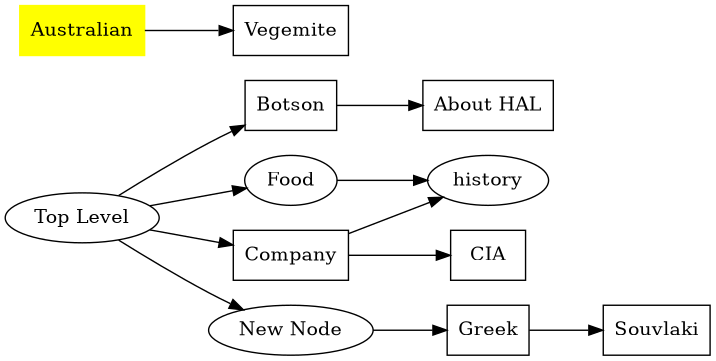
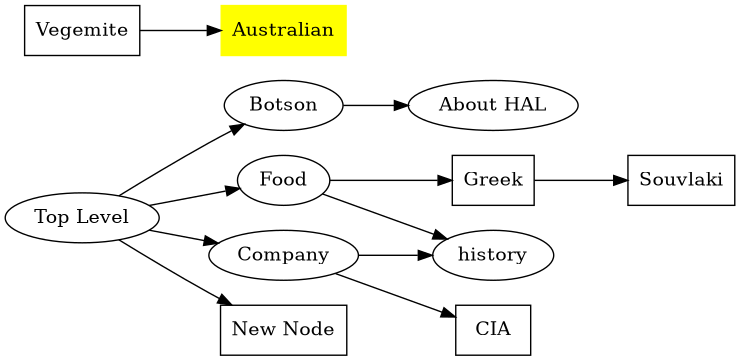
edge "Australian" -> "Vegemite": reversed
node "Botson": shape box -> ellipse
node "About HAL": shape box -> ellipse
node "Company": shape box -> ellipse
node "New Node": shape ellipse -> box
edge "New Node" -> "Greek": now "Food" -> "Greek"
